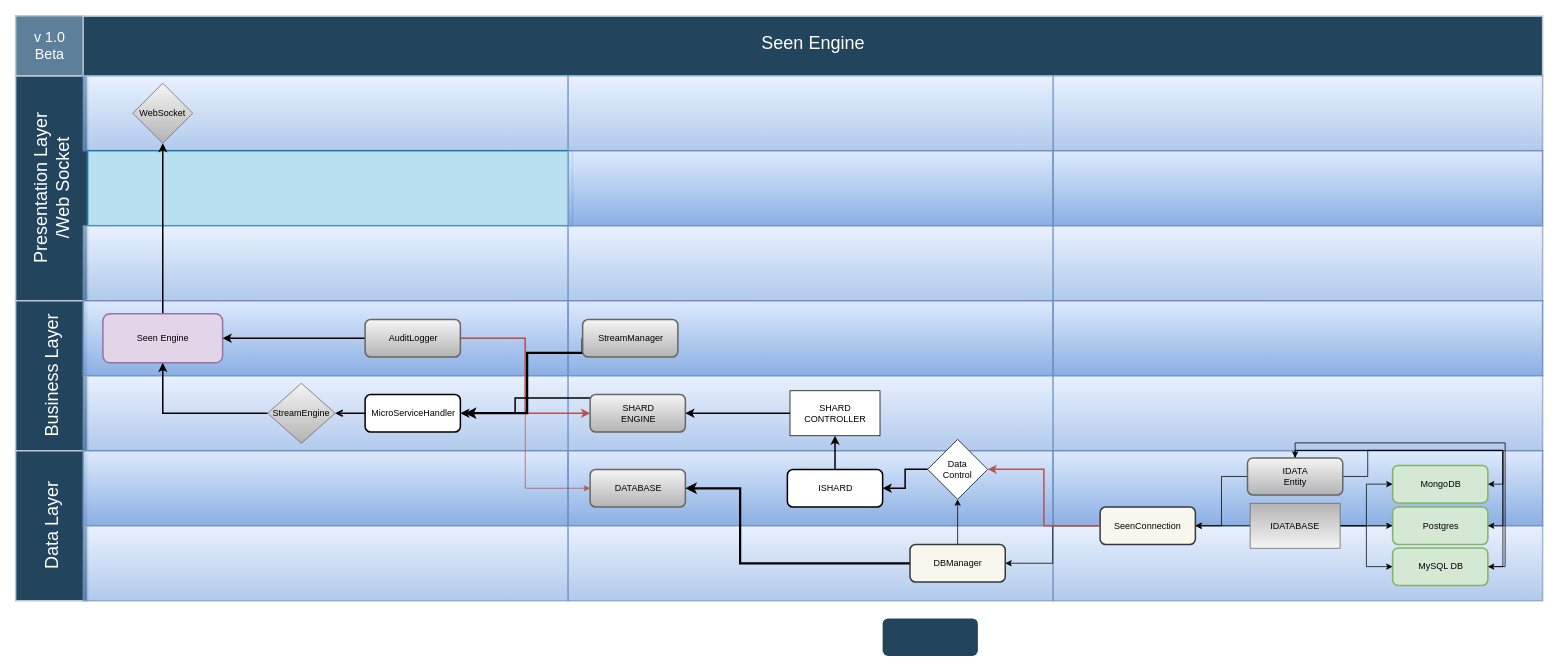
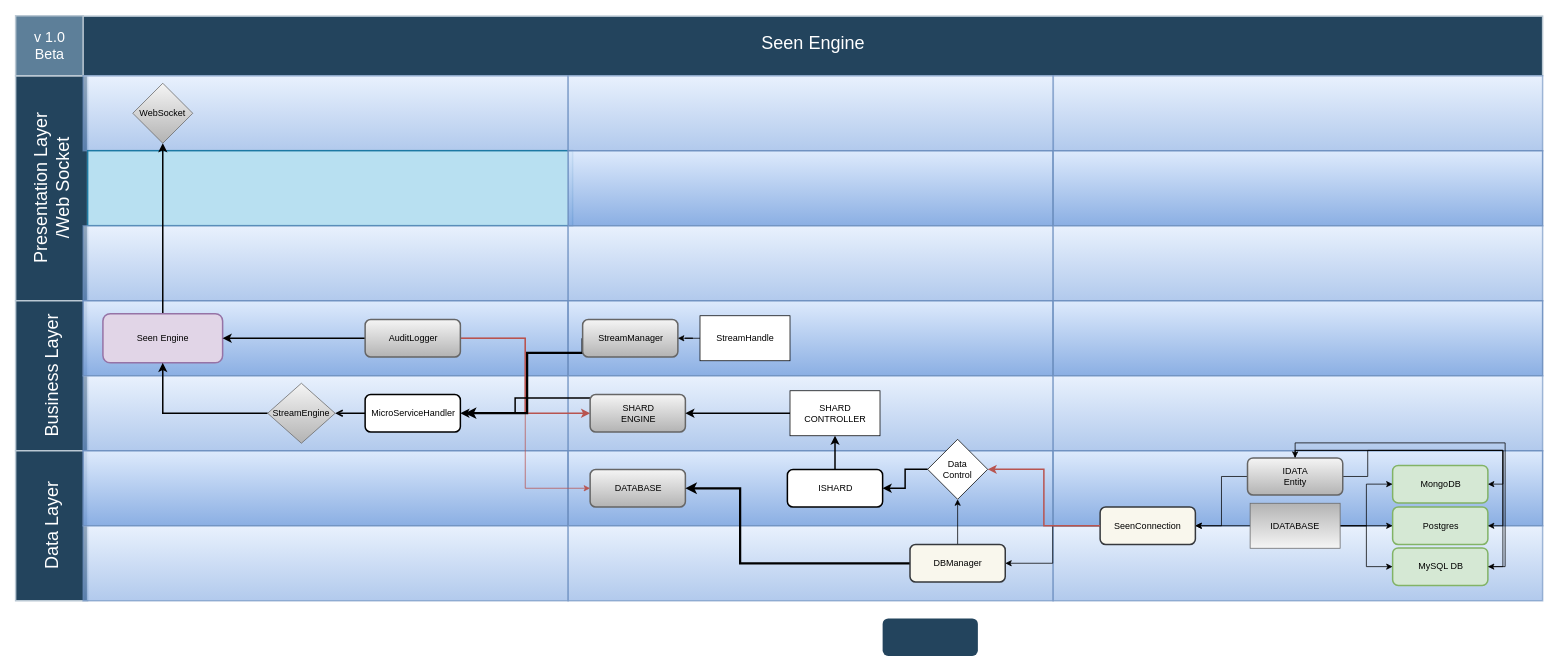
edge "StreamHandle" -> "StreamManager": added
node "StreamHandle": added
